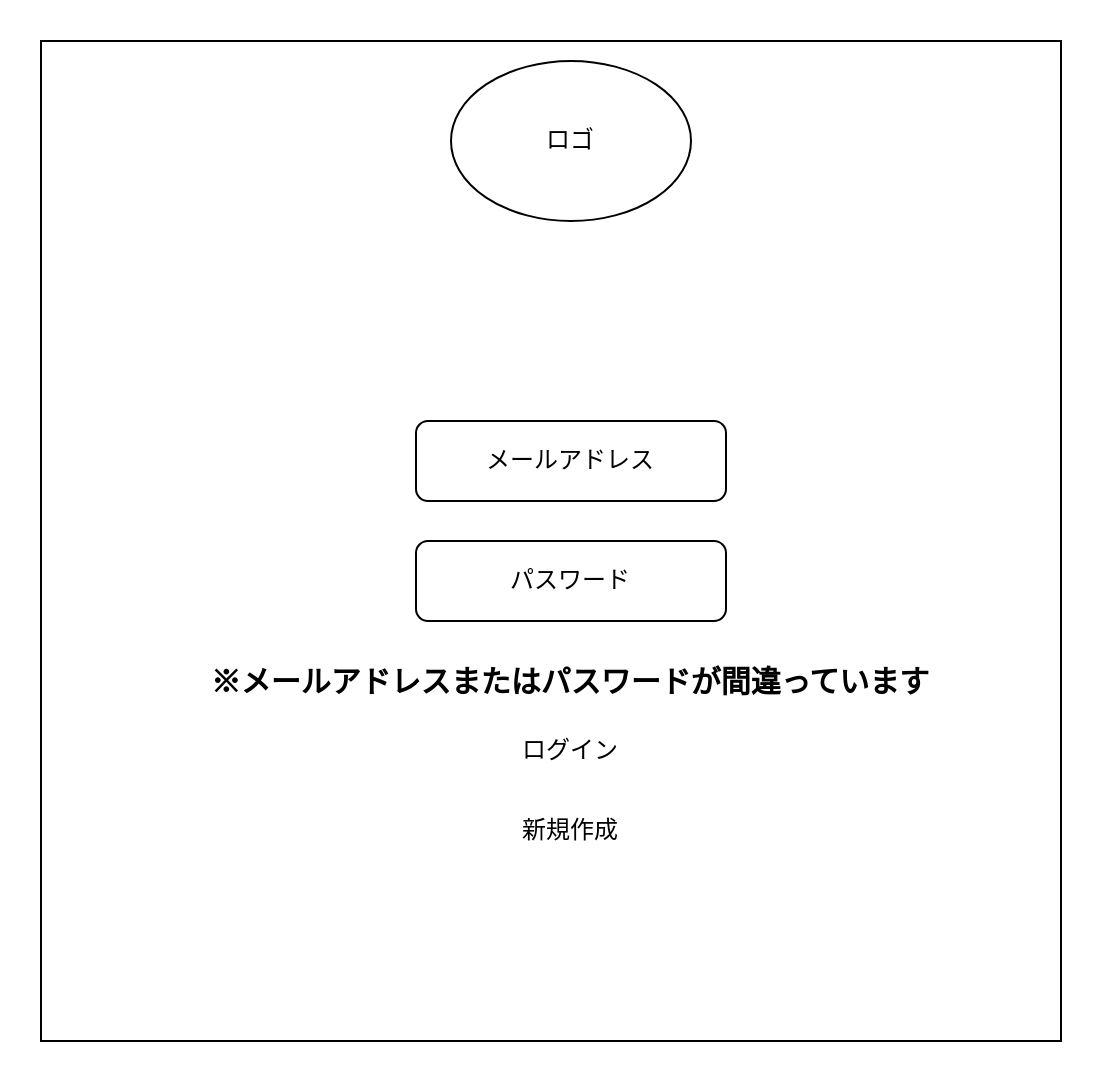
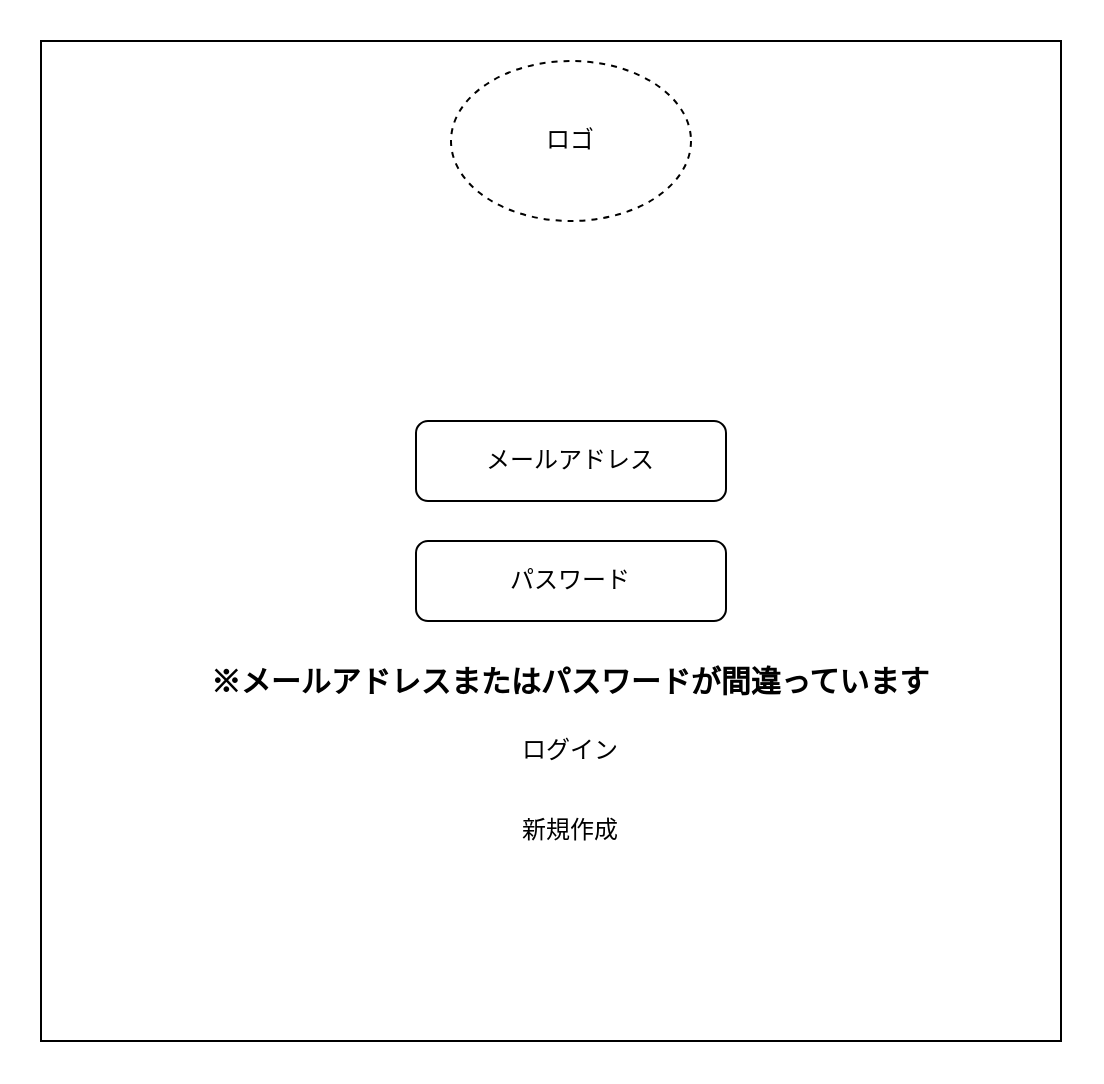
node "ロゴ": style solid -> dashed
